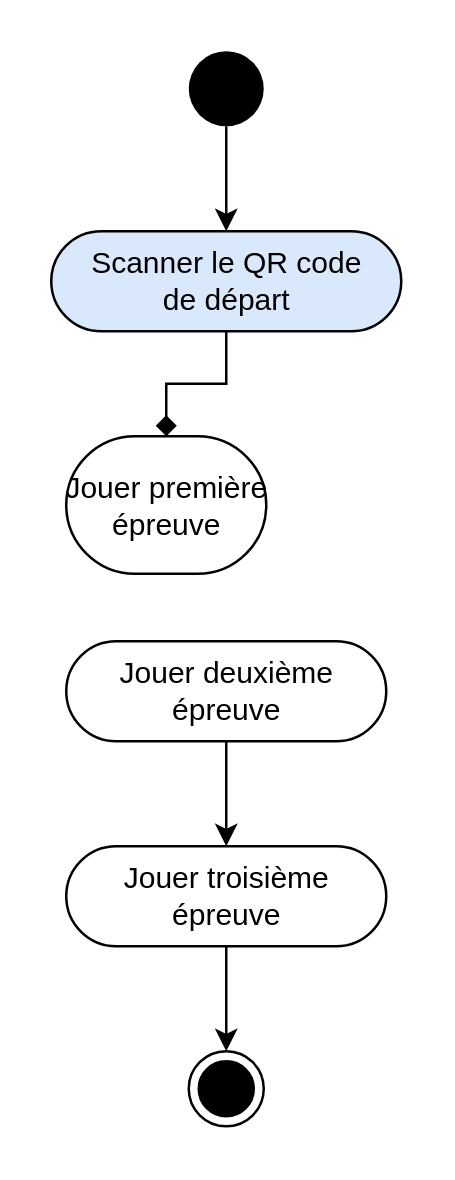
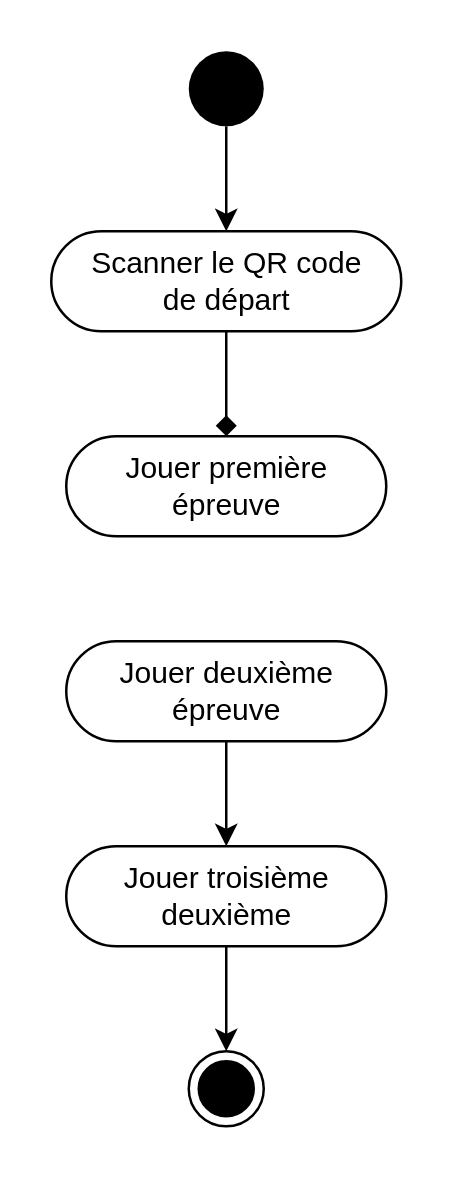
node "Scanner le QR code de départ": fillcolor #dae8fc -> #ffffff
node "Jouer première épreuve": size 200x138 -> 320x100
node "Jouer troisième épreuve": label "Jouer troisième épreuve" -> "Jouer troisième deuxième"
